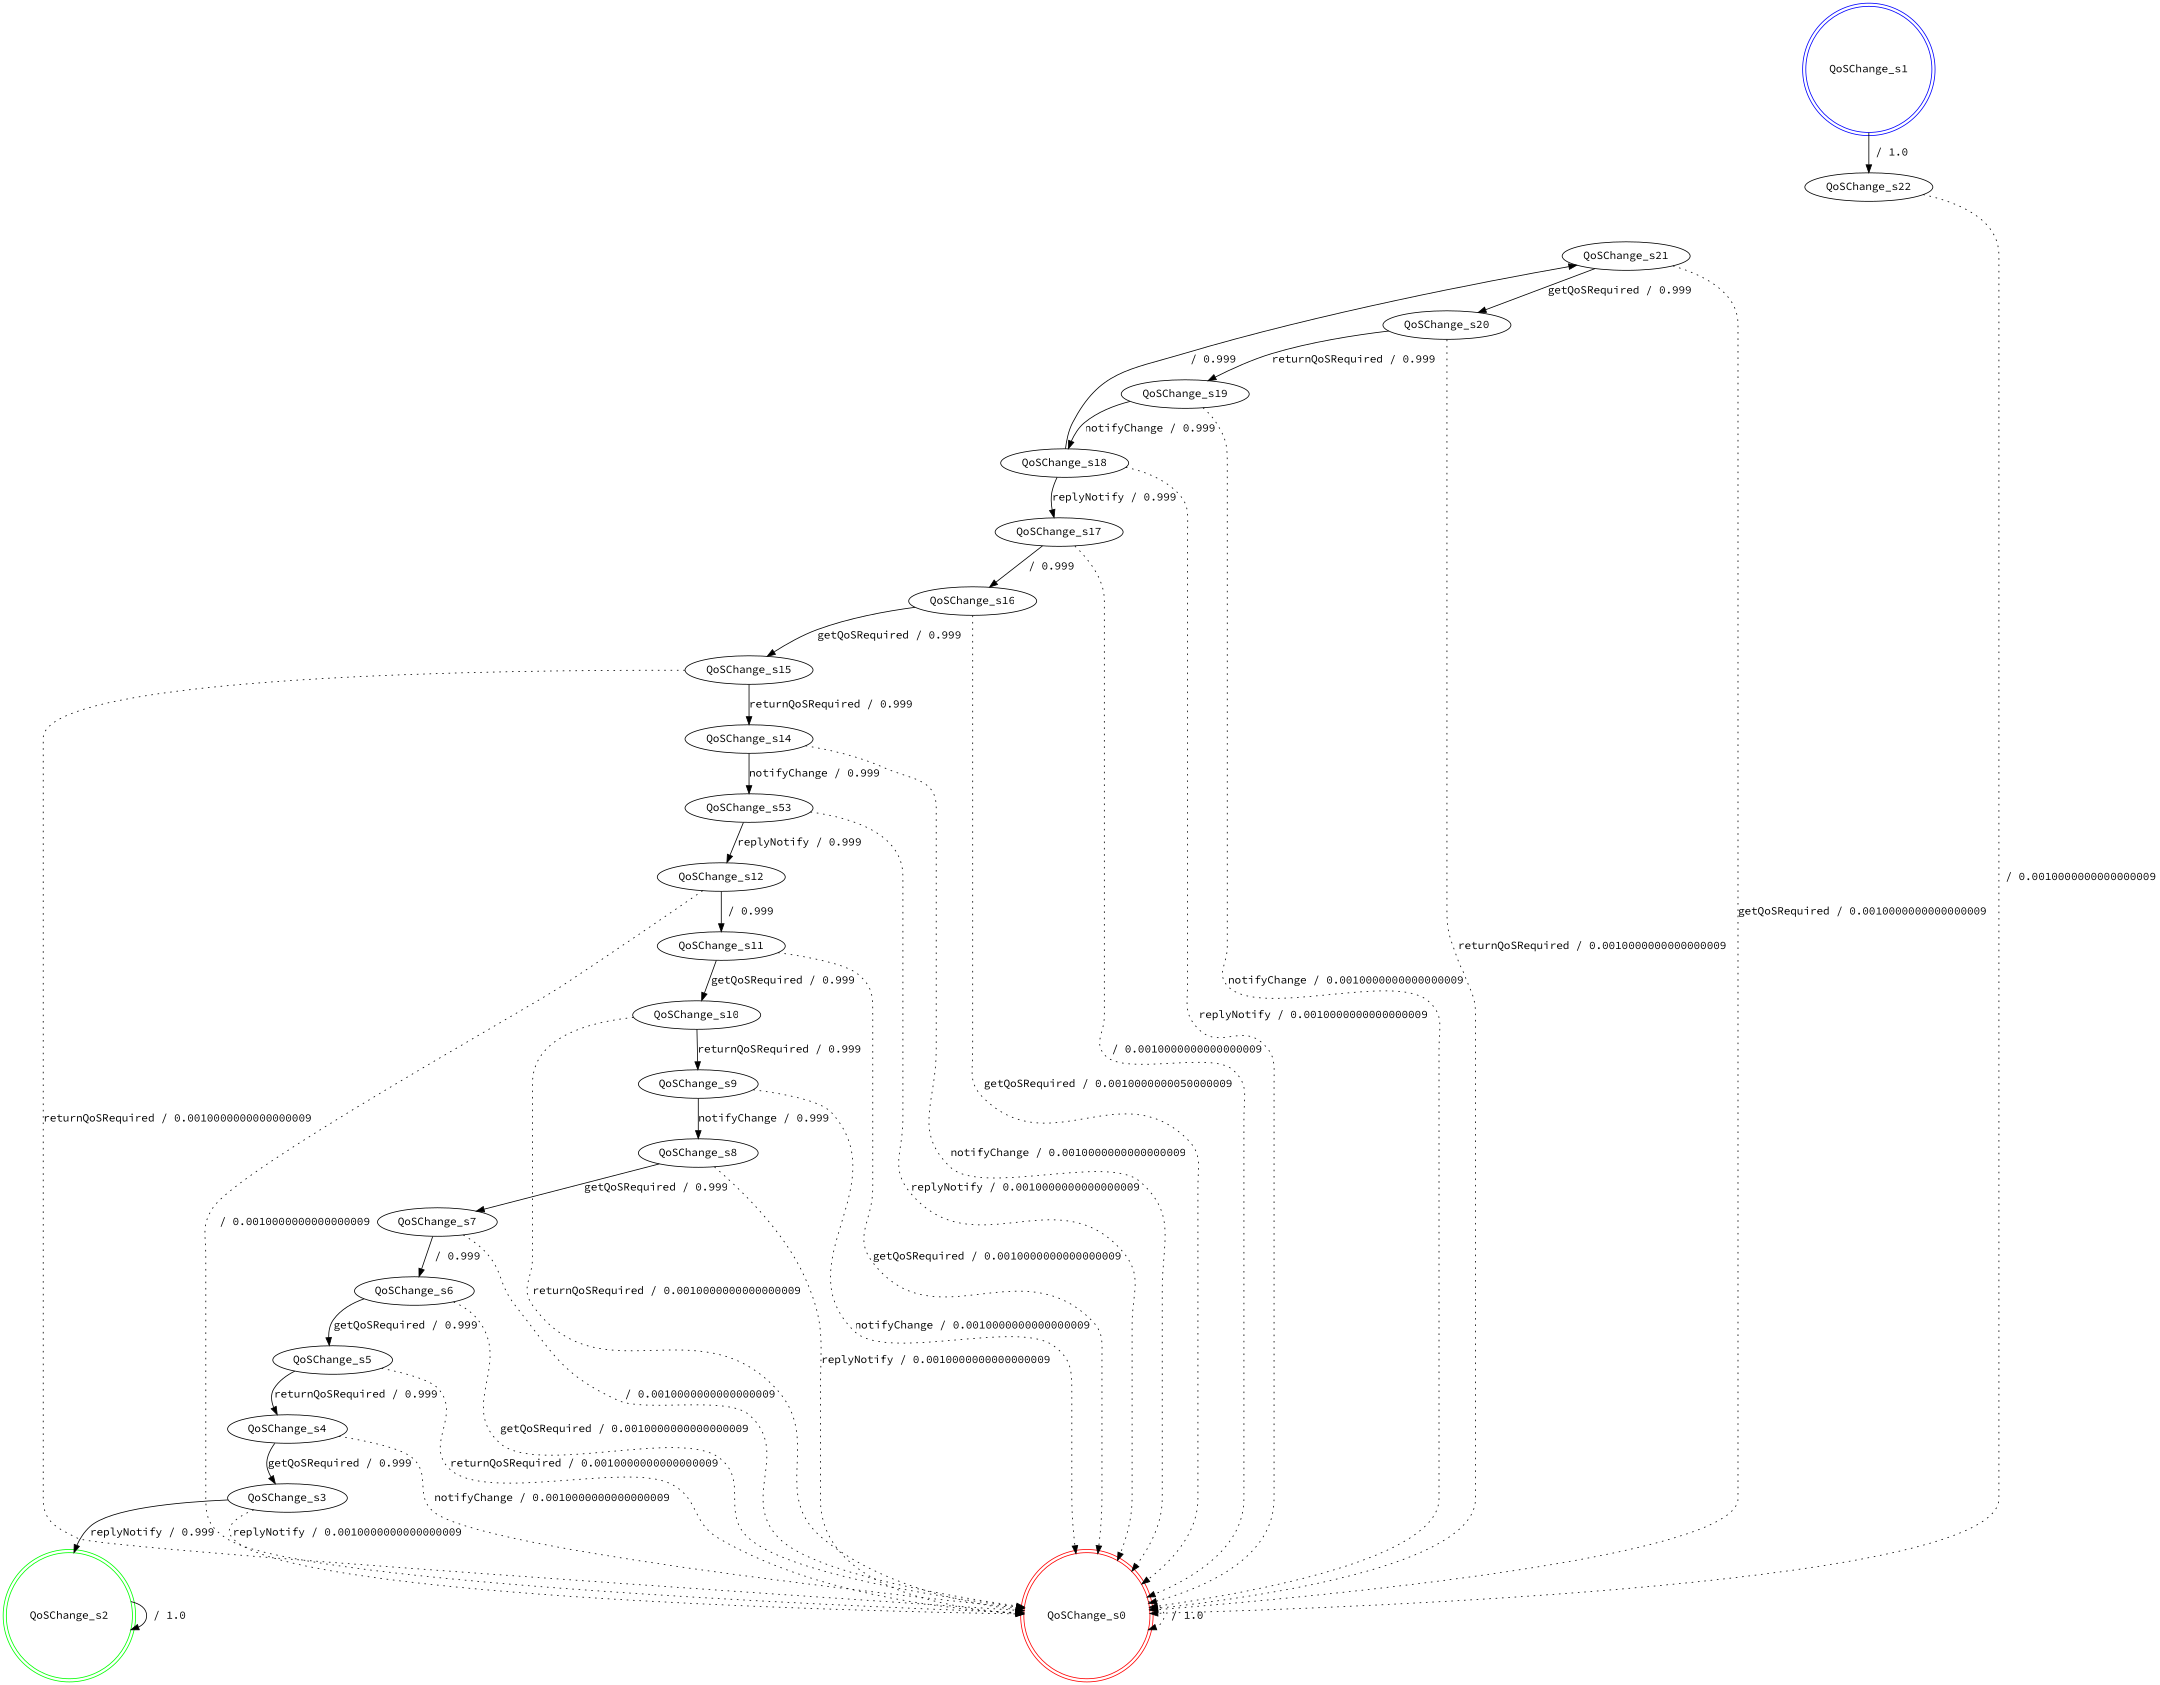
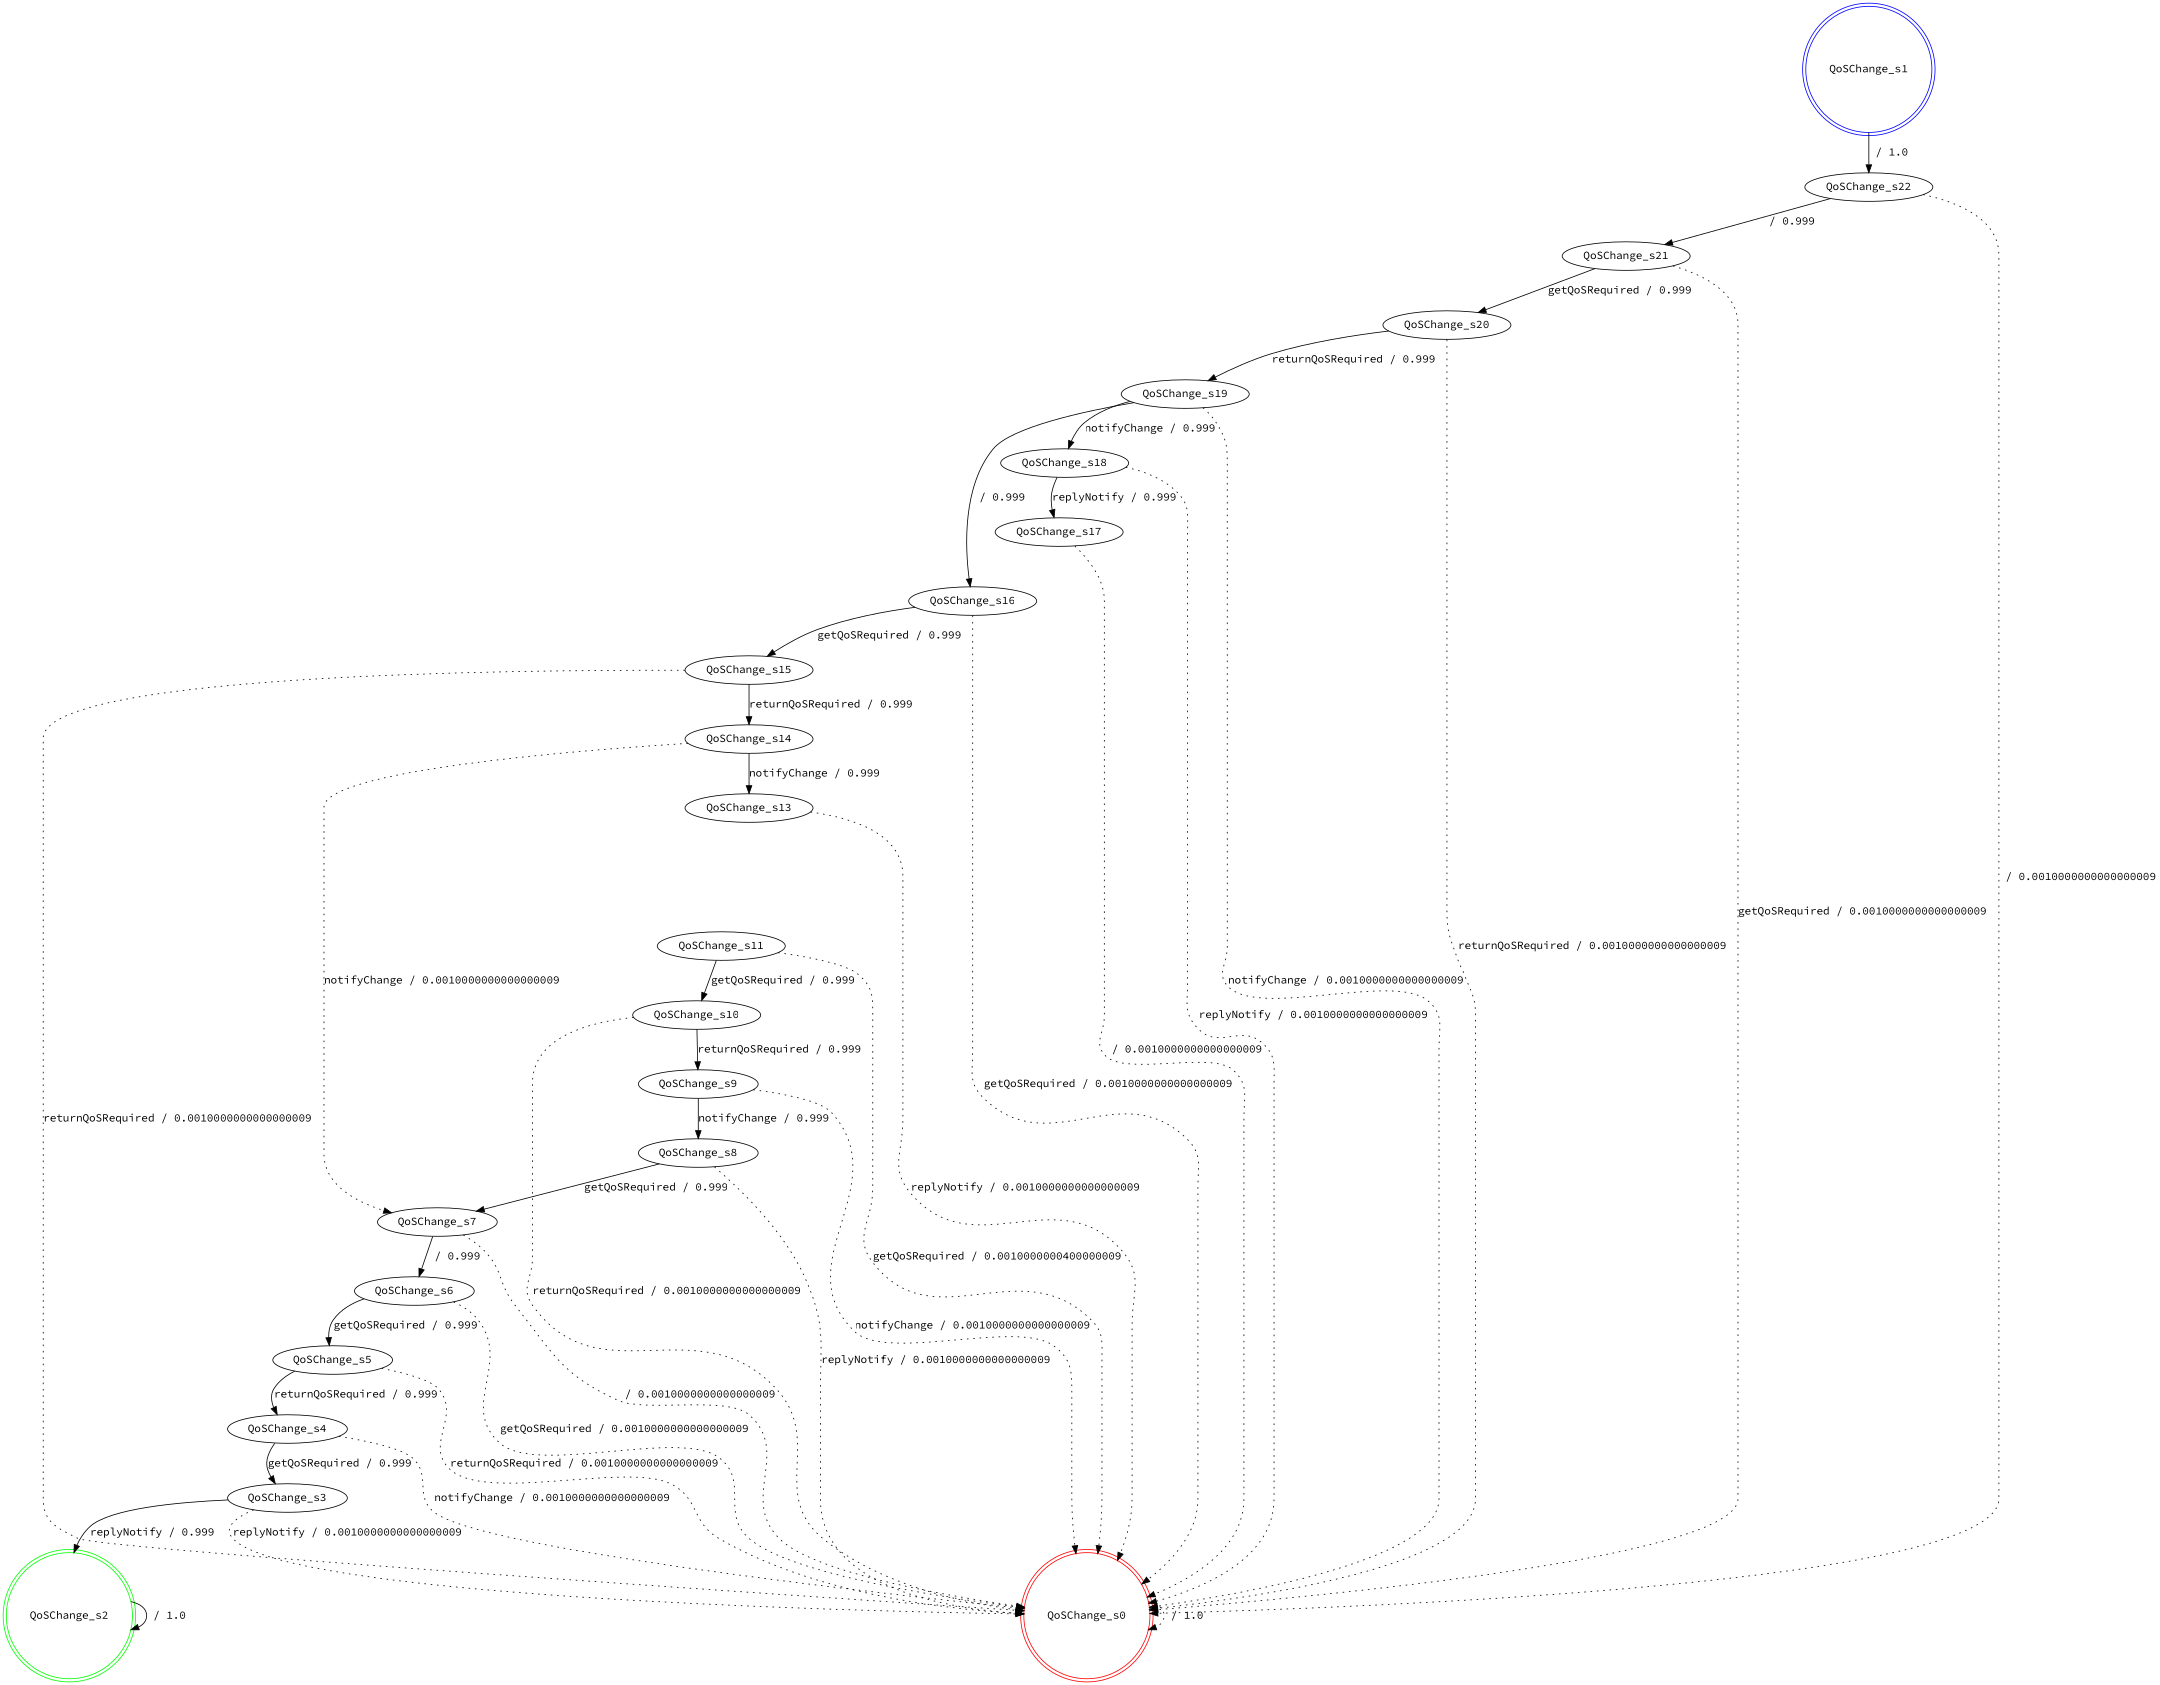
edge "QoSChange_s18" -> "QoSChange_s21": now "QoSChange_s22" -> "QoSChange_s21"
edge "QoSChange_s17" -> "QoSChange_s16": now "QoSChange_s19" -> "QoSChange_s16"
node "QoSChange_s53": label "QoSChange_s53" -> "QoSChange_s13"
node "QoSChange_s12": removed
edge "QoSChange_s16" -> "QoSChange_s0": label "getQoSRequired / 0.0010000000050000009" -> "getQoSRequired / 0.0010000000000000009"
edge "QoSChange_s14" -> "QoSChange_s0": now "QoSChange_s14" -> "QoSChange_s7"
edge "QoSChange_s11" -> "QoSChange_s0": label "getQoSRequired / 0.0010000000000000009" -> "getQoSRequired / 0.0010000000400000009"
